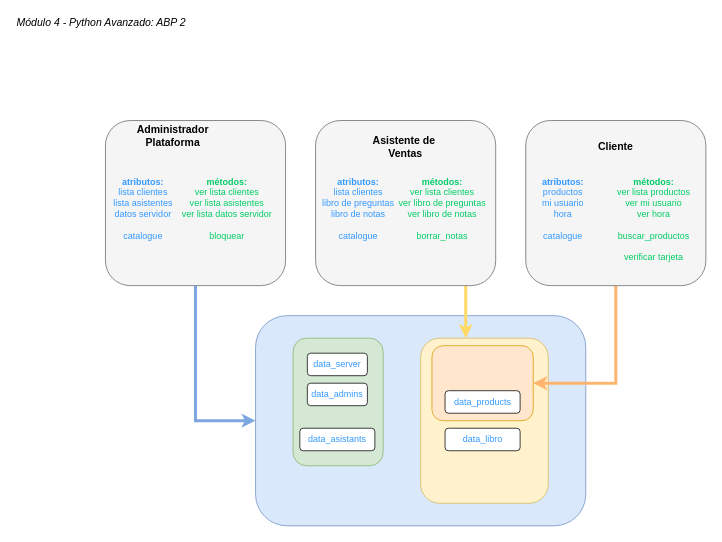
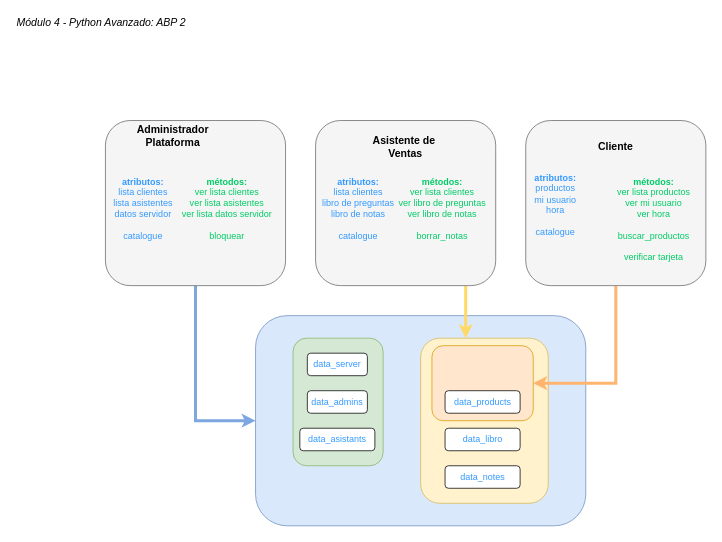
node "atributos: productos mi usuario hora catalogue": moved (574, 213) -> (567, 210)
node "data_admins": moved (337, 394) -> (337, 402)
node "data_notes": added
